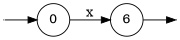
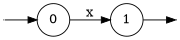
node "6": label "6" -> "1"
